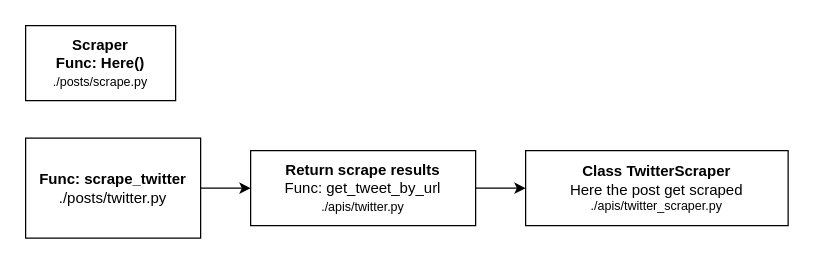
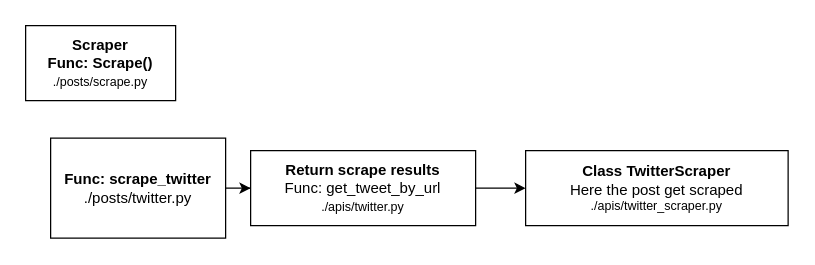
node "Scraper Func: Here() ./posts/scrape.py": label "Scraper Func: Here() ./posts/scrape.py" -> "Scraper Func: Scrape() ./posts/scrape.py"
node "Func: scrape_twitter ./posts/twitter.py": moved (113, 188) -> (138, 188)
